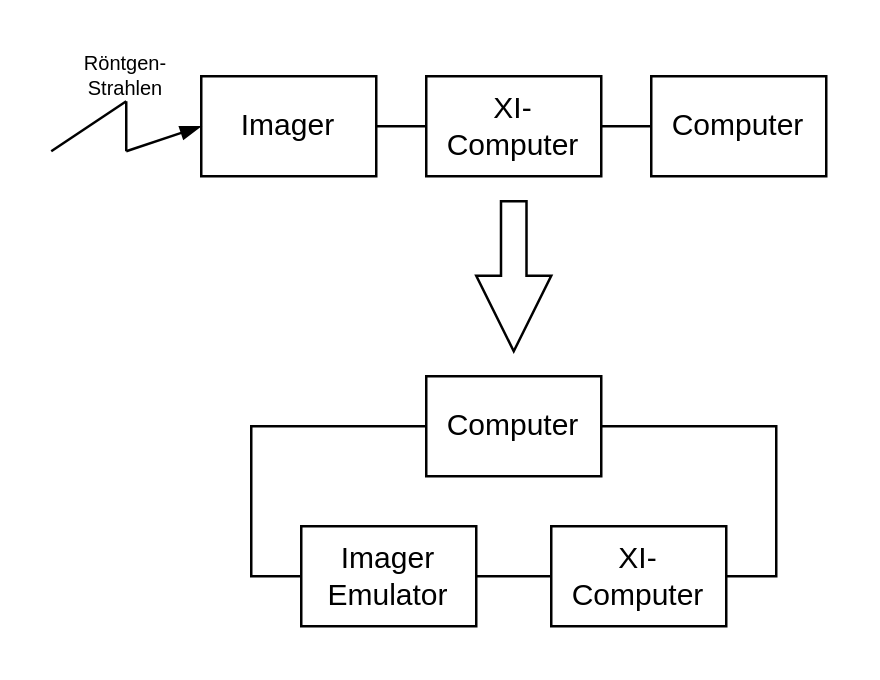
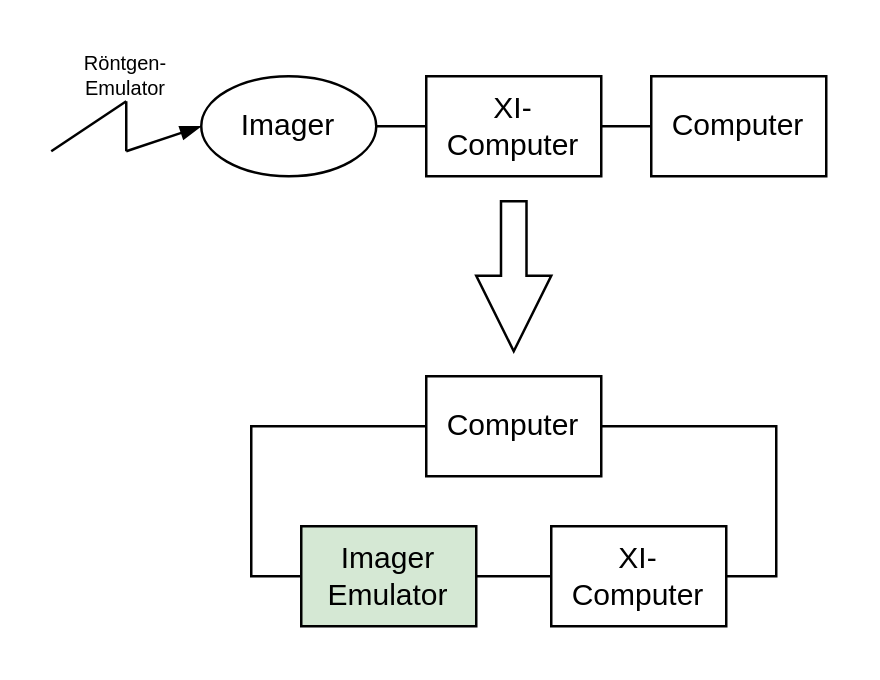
node "Röntgen-Strahlen": label "Röntgen-Strahlen" -> "Röntgen-Emulator"
node "Imager": shape rectangle -> ellipse
node "Imager Emulator": fillcolor #ffffff -> #d5e8d4
